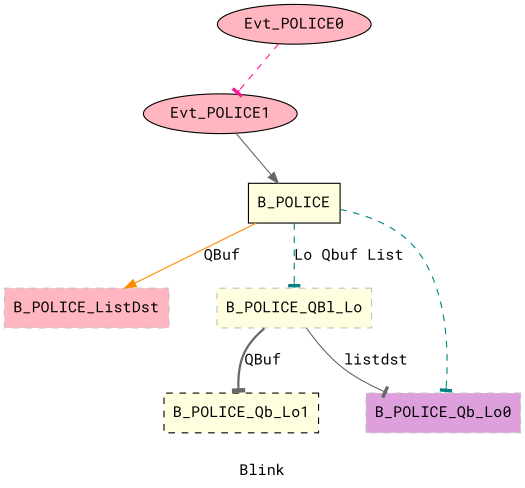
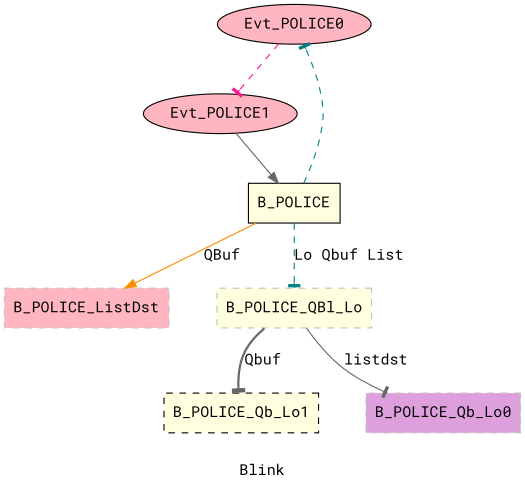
edge "B_POLICE" -> "B_POLICE_Qb_Lo0": now "B_POLICE" -> "Evt_POLICE0"
edge "B_POLICE_QBl_Lo" -> "B_POLICE_Qb_Lo1": label "QBuf" -> "Qbuf"
